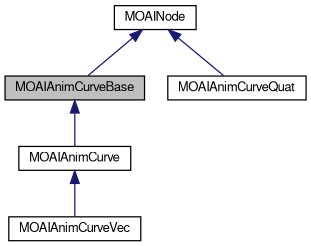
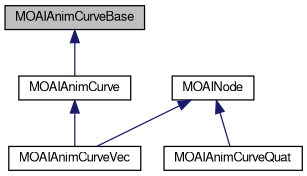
edge "MOAIAnimCurveBase" -> "MOAINode": now "MOAIAnimCurveVec" -> "MOAINode"
